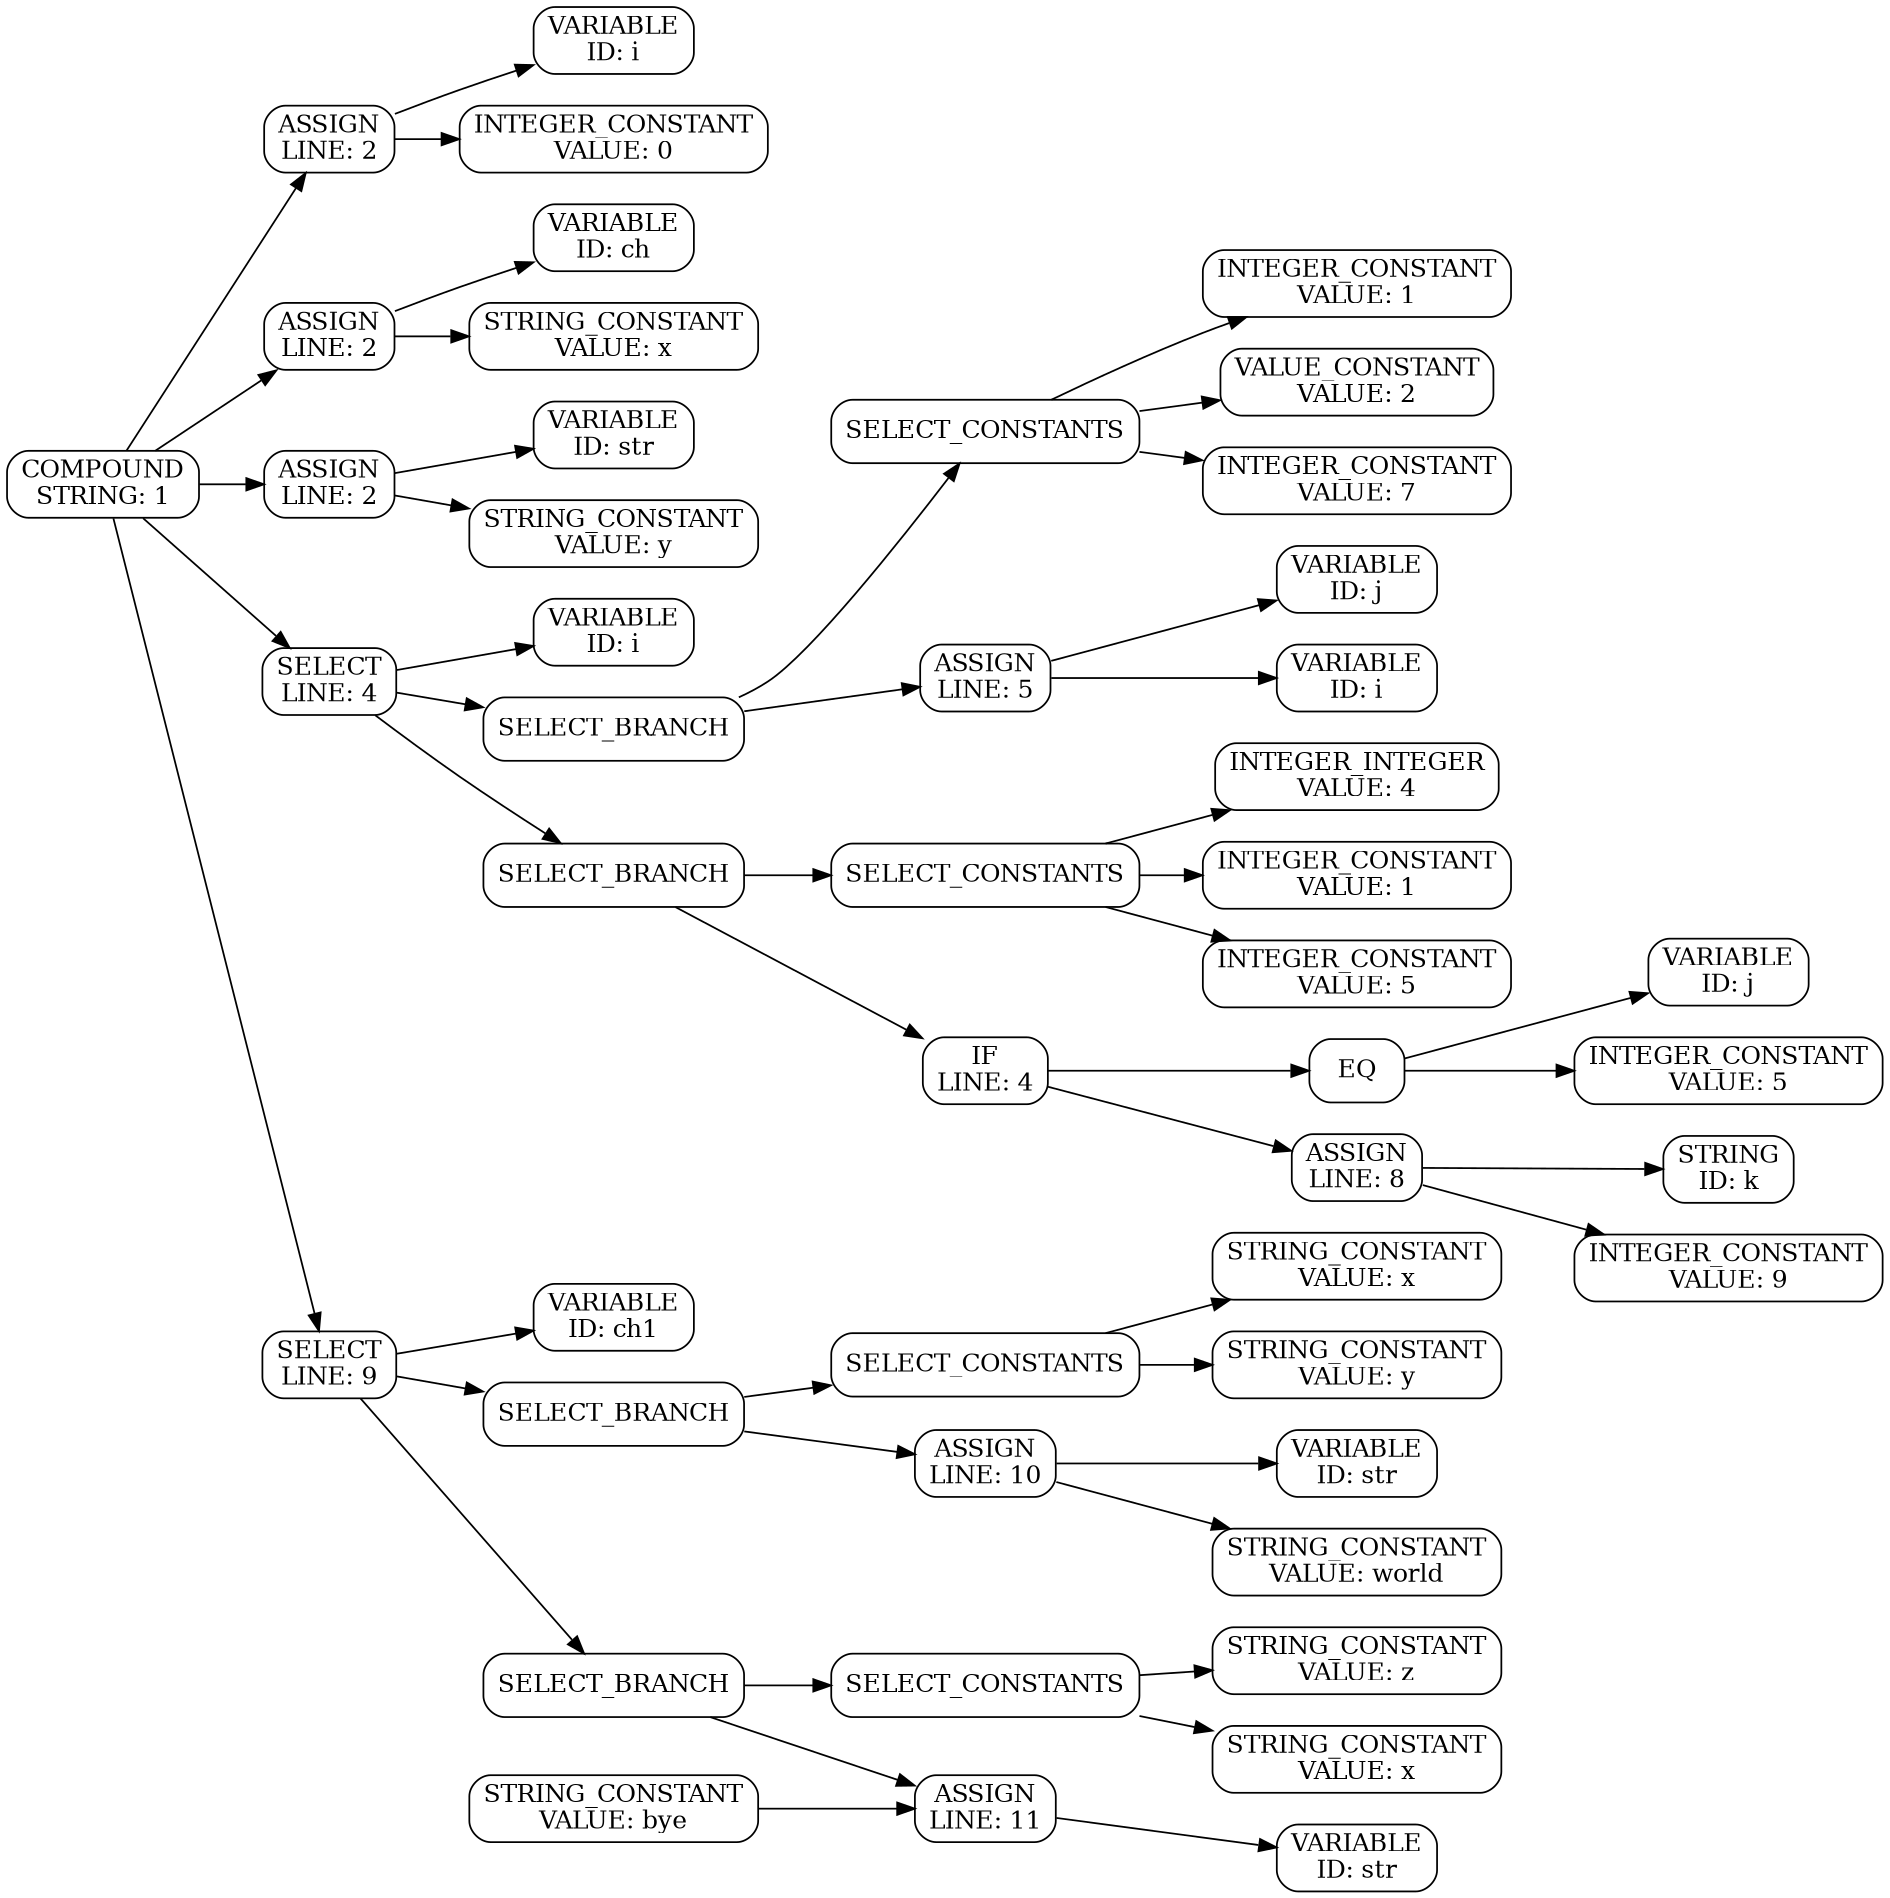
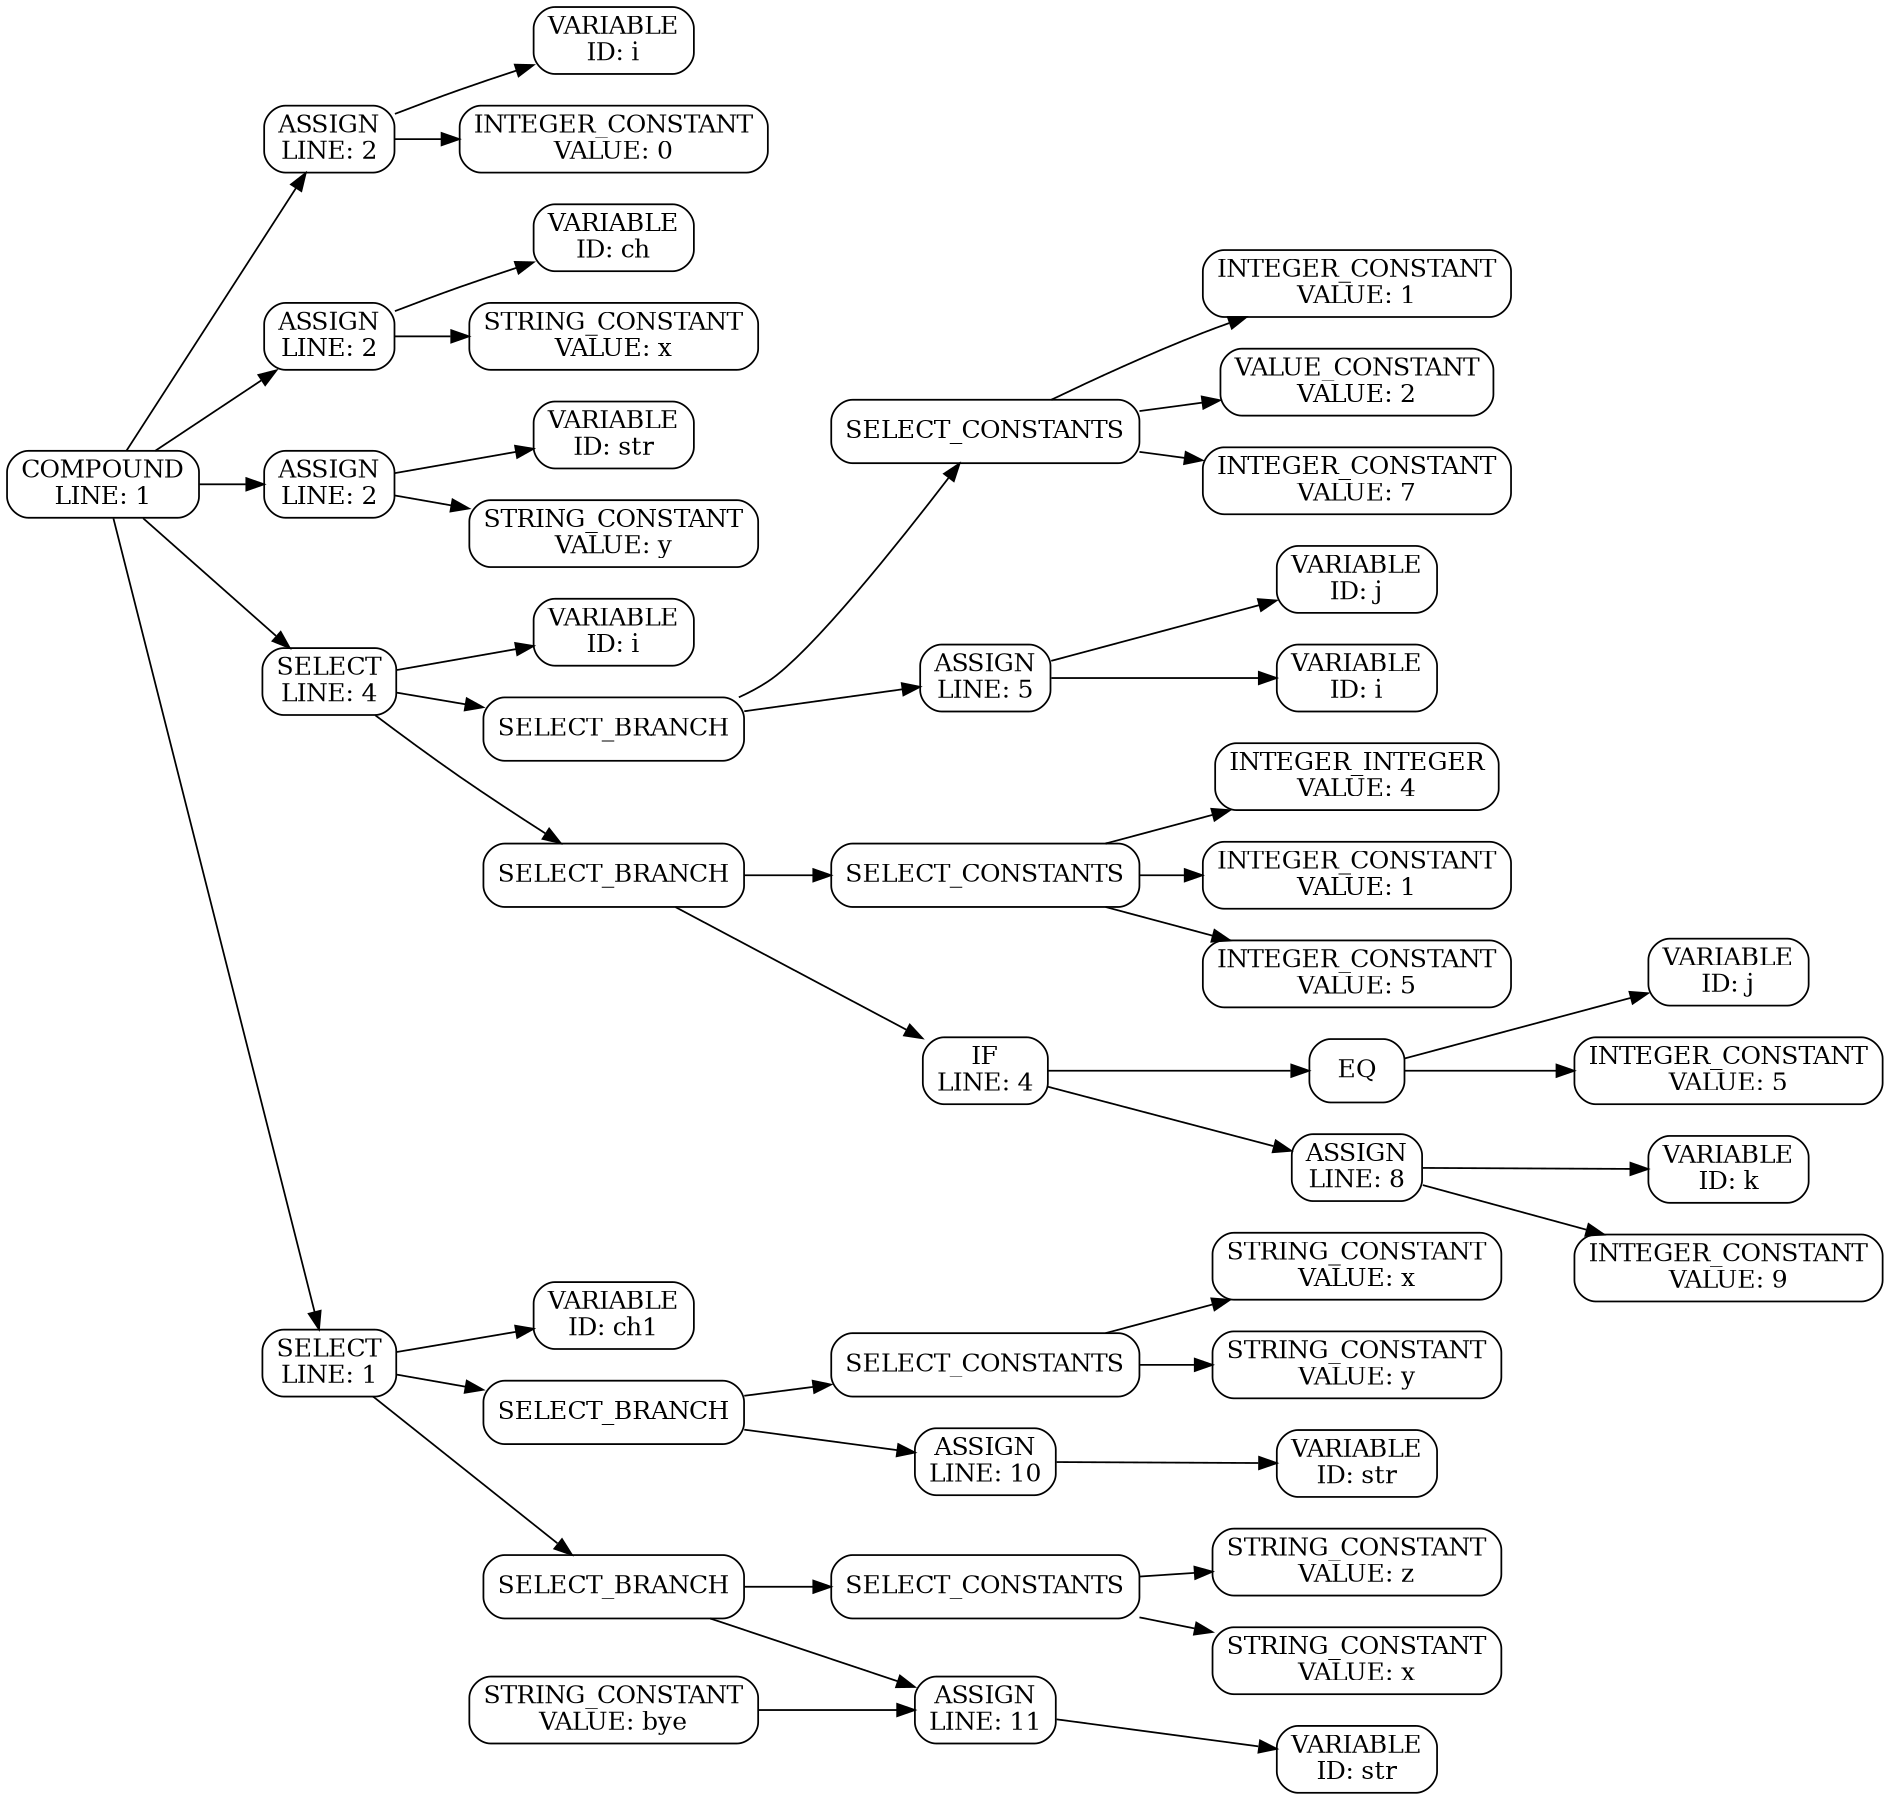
node "COMPOUND STRING: 1": label "COMPOUND STRING: 1" -> "COMPOUND LINE: 1"
node "STRING ID: k": label "STRING ID: k" -> "VARIABLE ID: k"
node "SELECT LINE: 9": label "SELECT LINE: 9" -> "SELECT LINE: 1"
node "STRING_CONSTANT VALUE: world": removed
